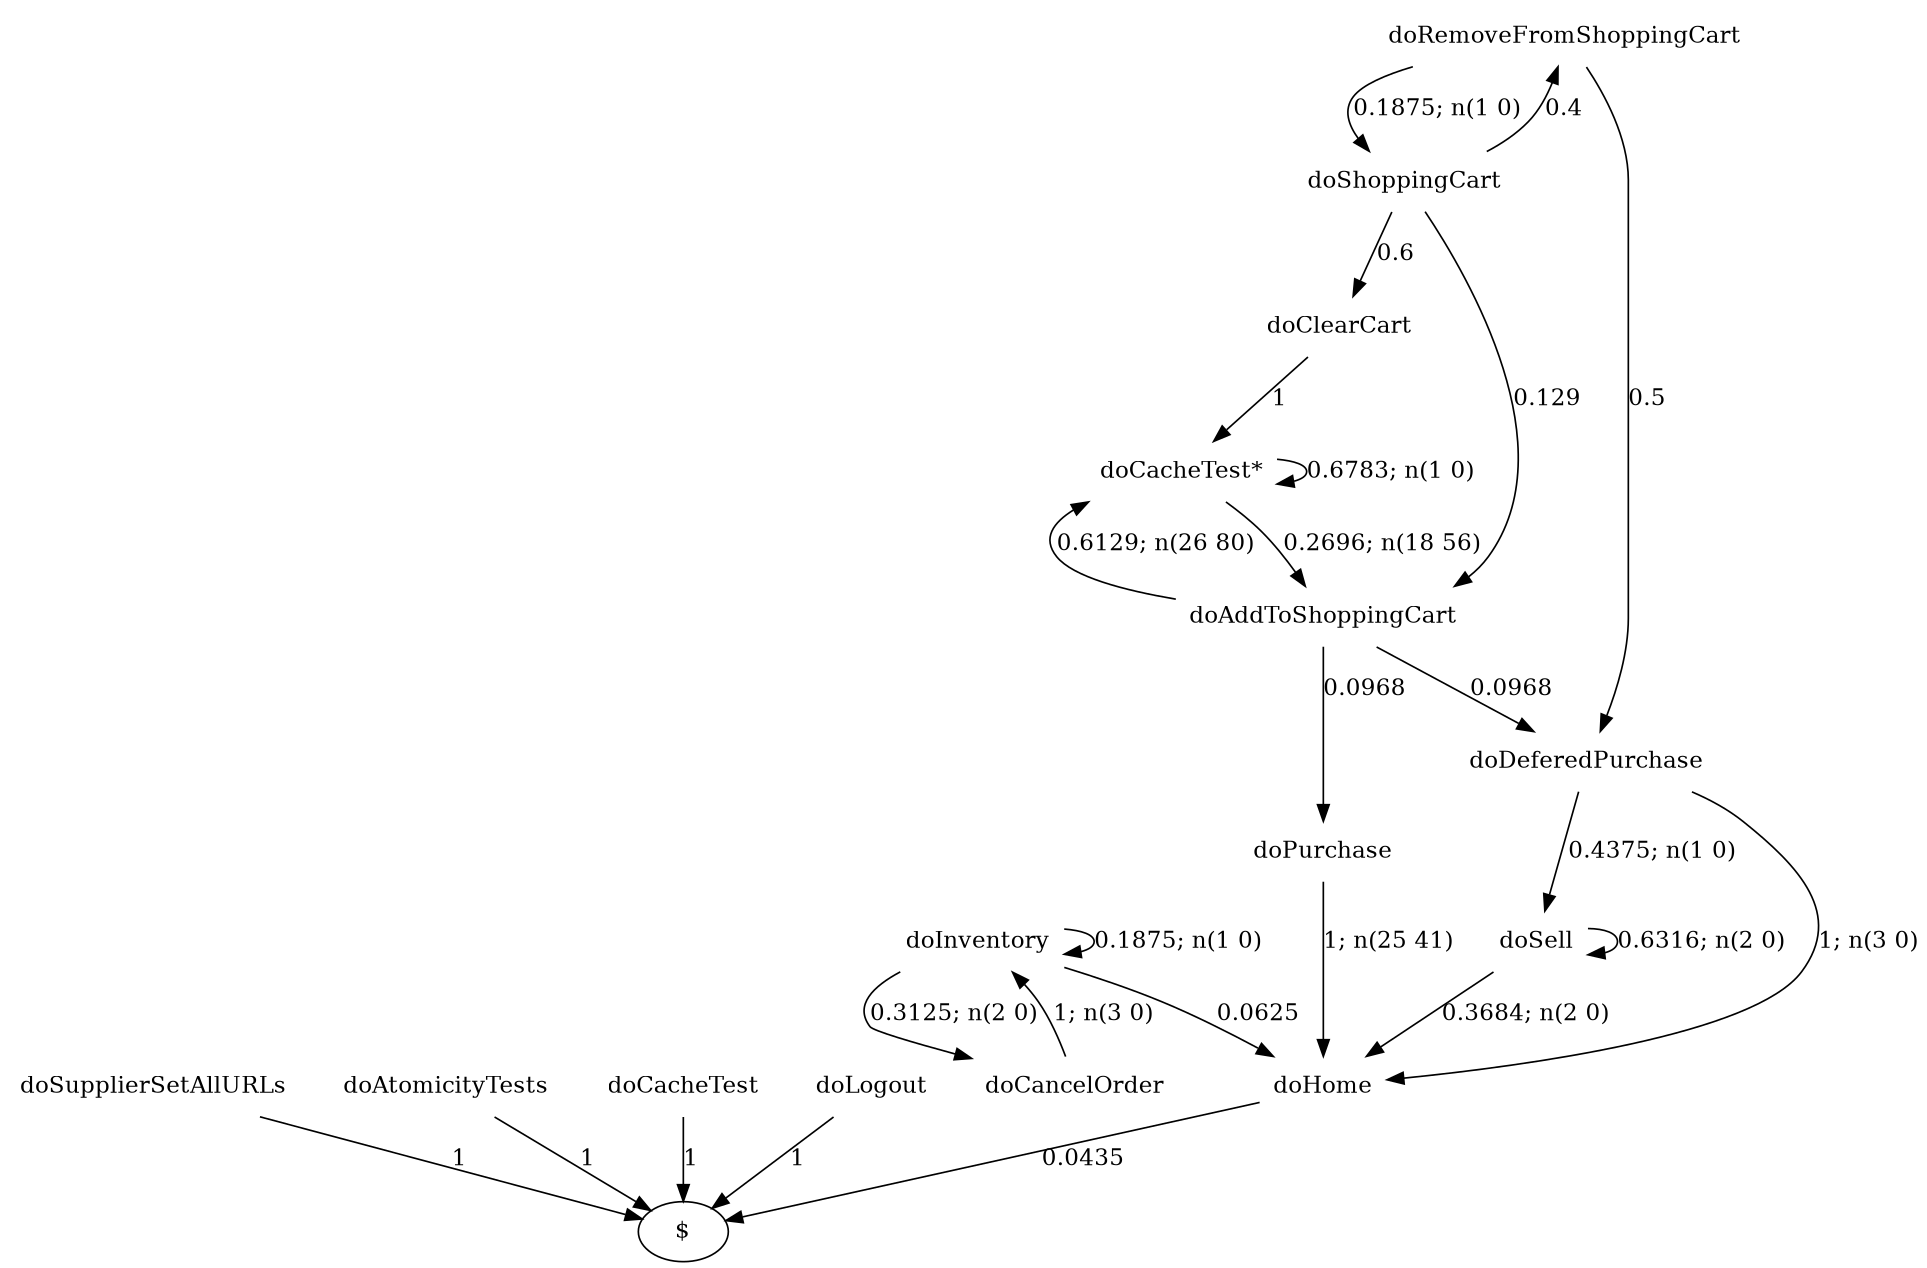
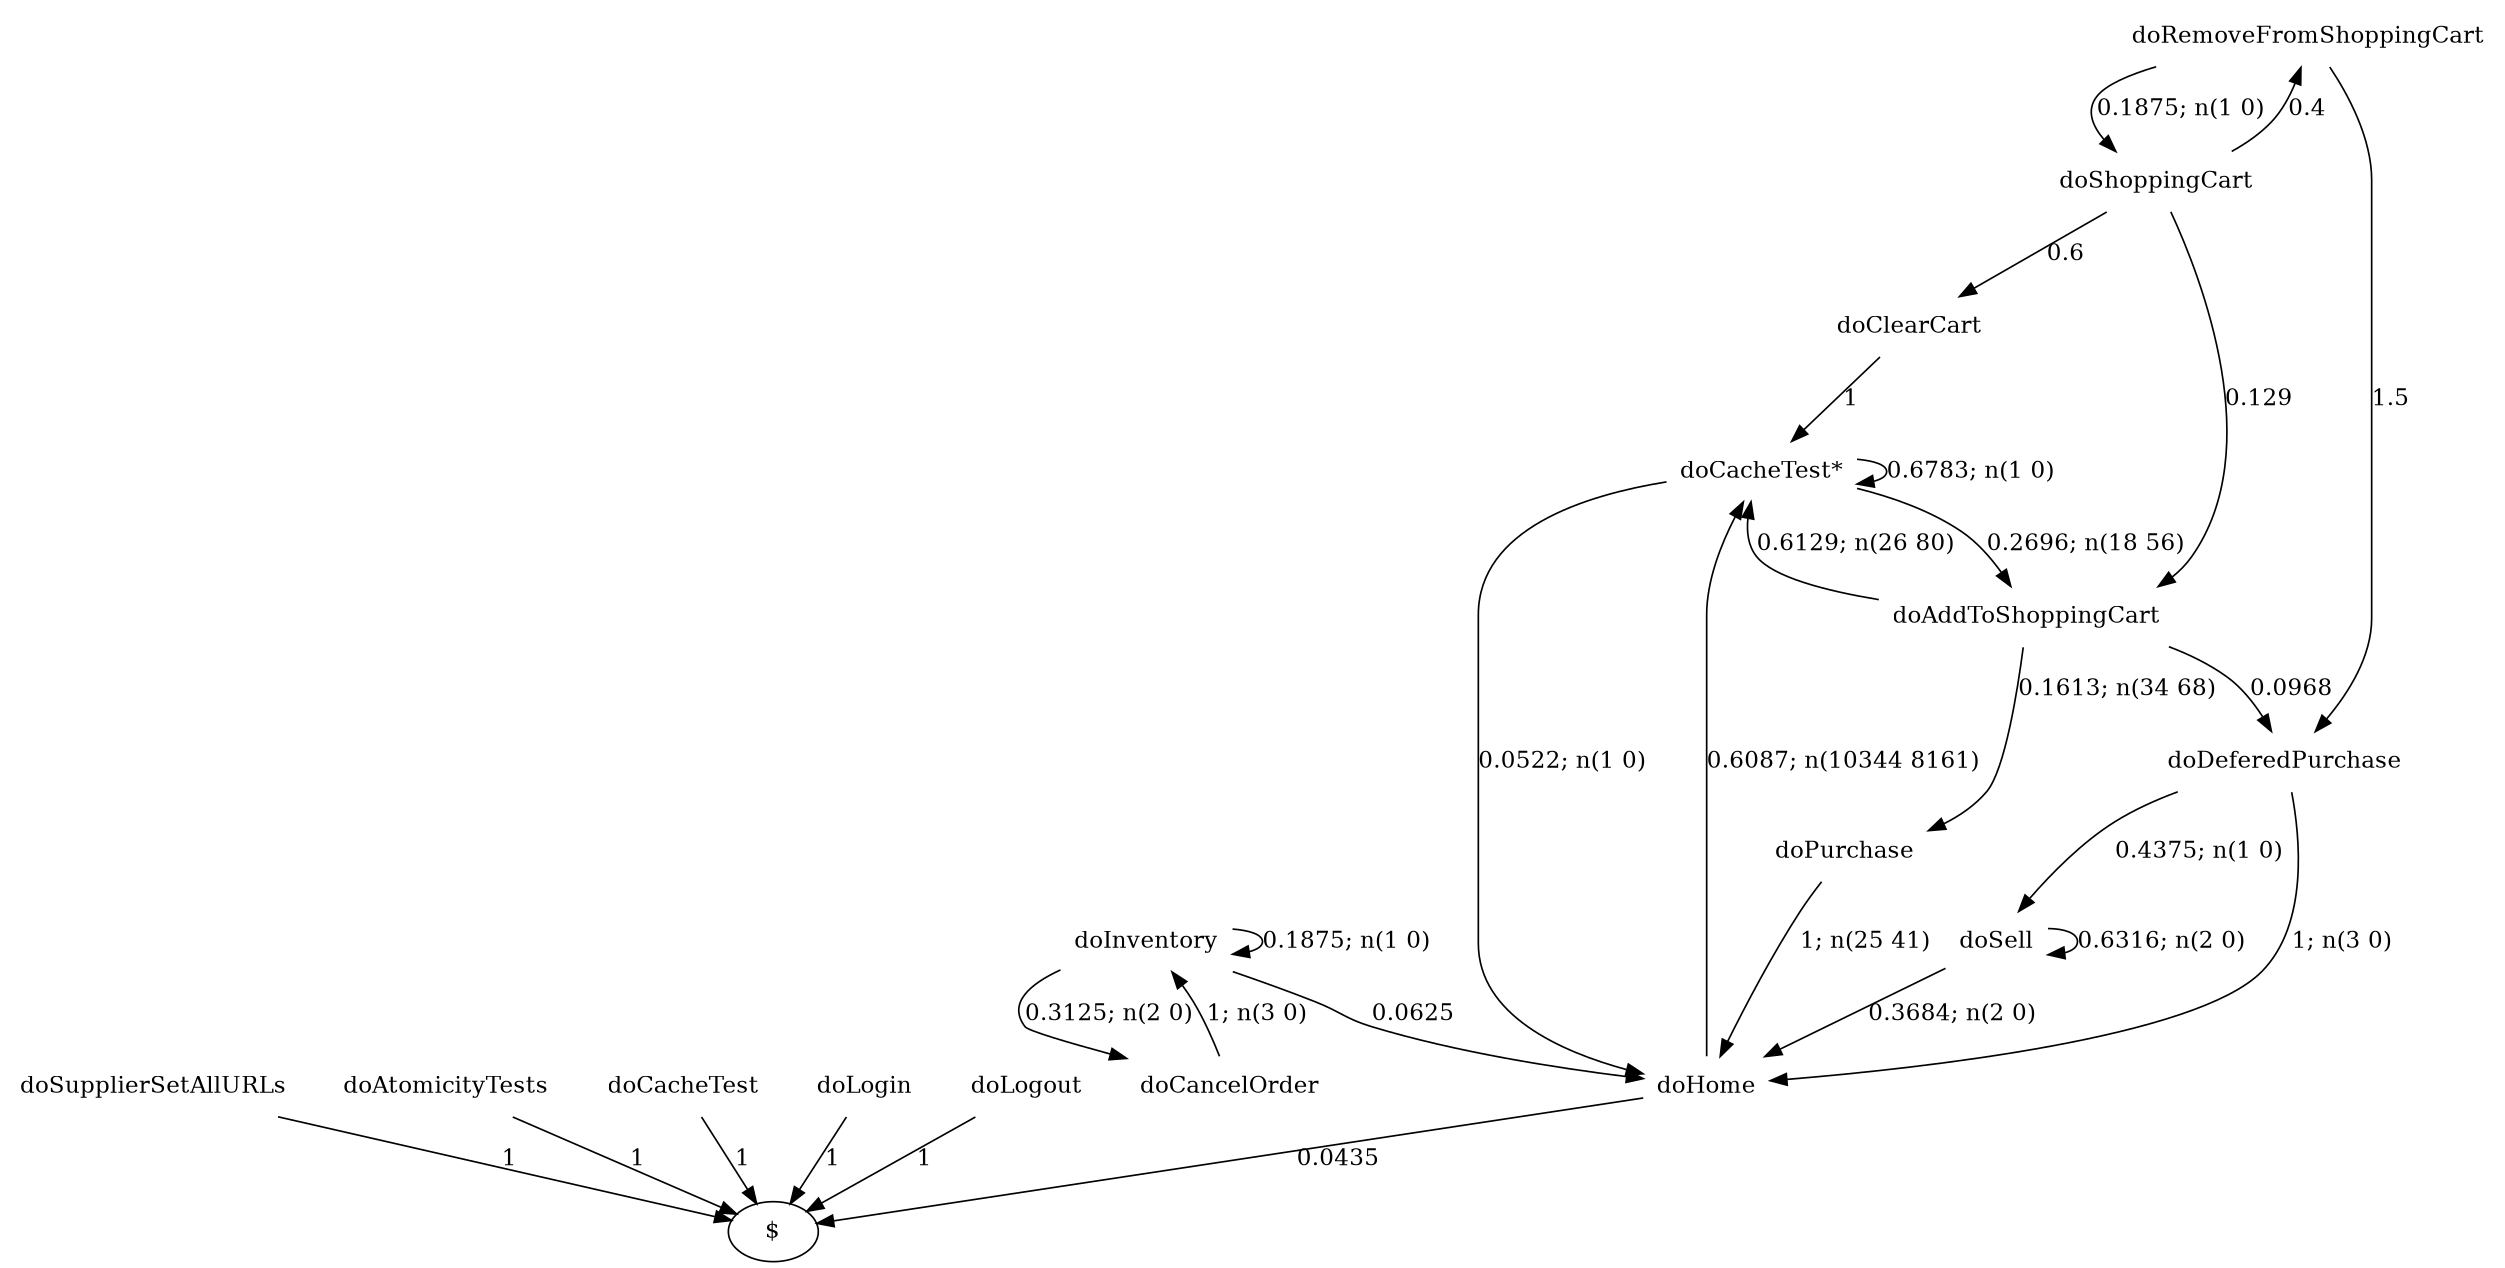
edge "doRemoveFromShoppingCart" -> "doDeferedPurchase": label "0.5" -> "1.5"
edge "doAddToShoppingCart" -> "doPurchase": label "0.0968" -> "0.1613; n(34 68)"
edge "doCacheTest*" -> "doHome": added, label "0.0522; n(1 0)"
edge "doHome" -> "doCacheTest*": added, label "0.6087; n(10344 8161)"
node "doLogin": added
